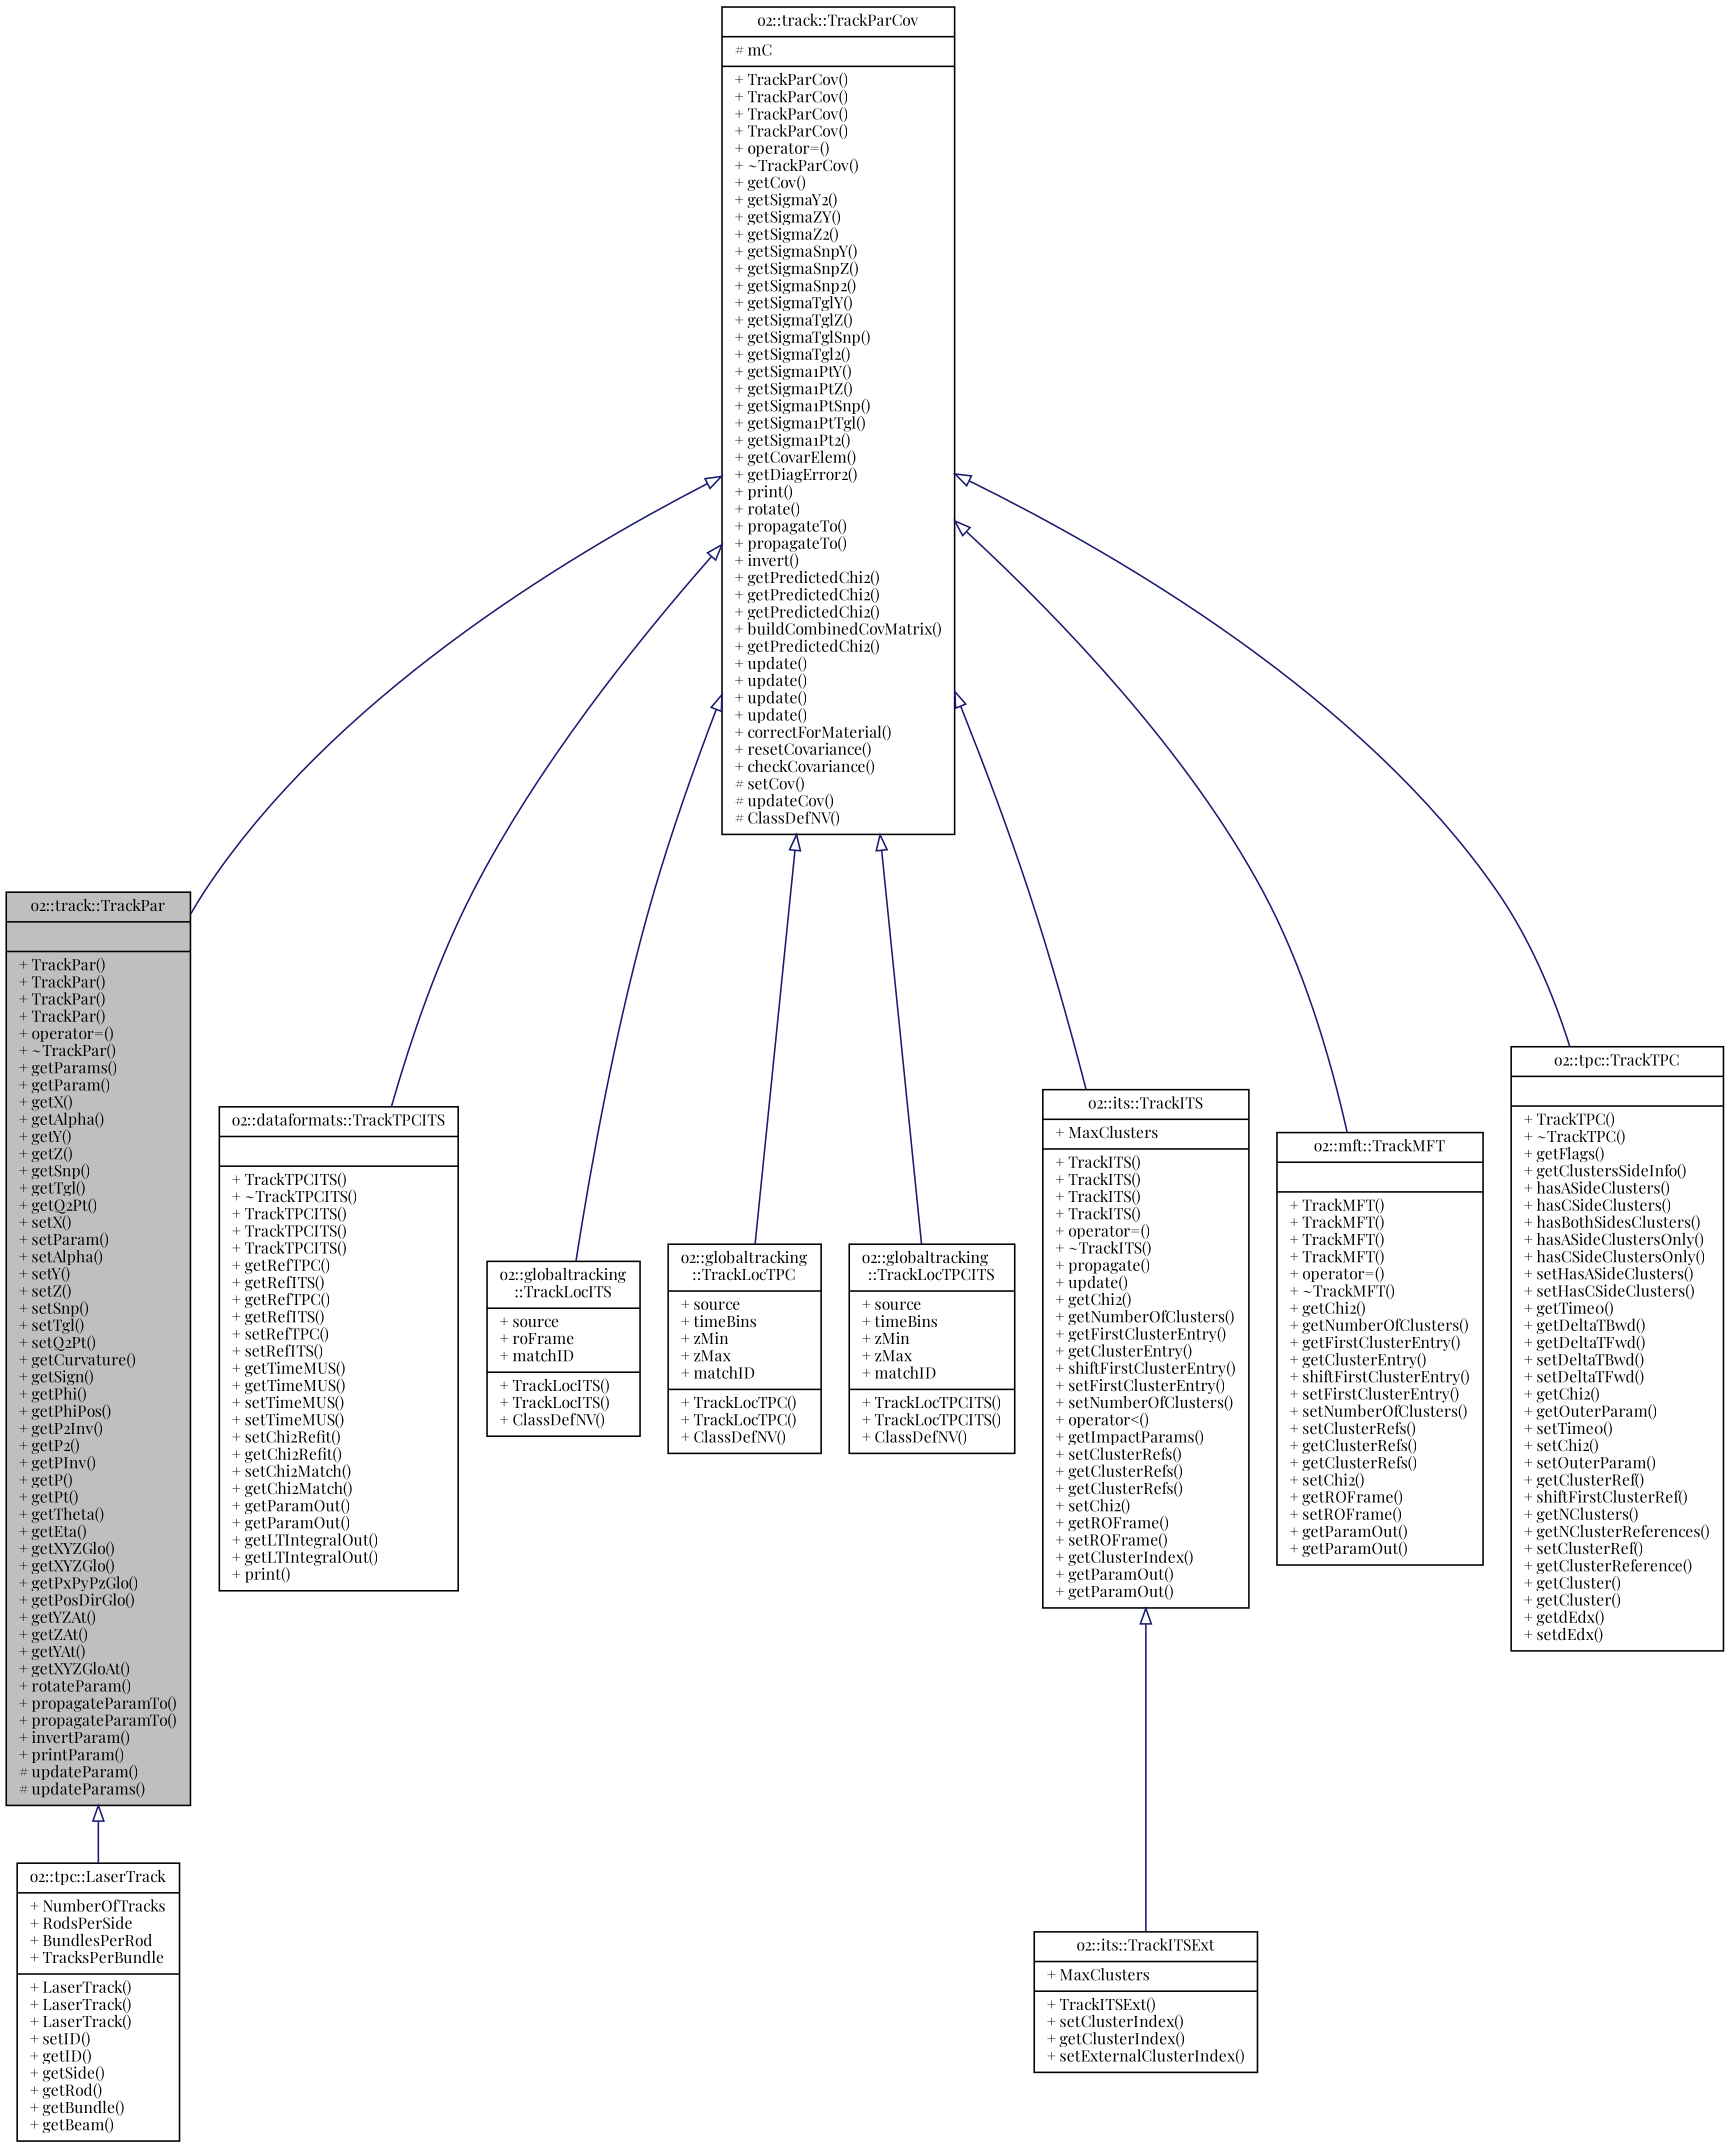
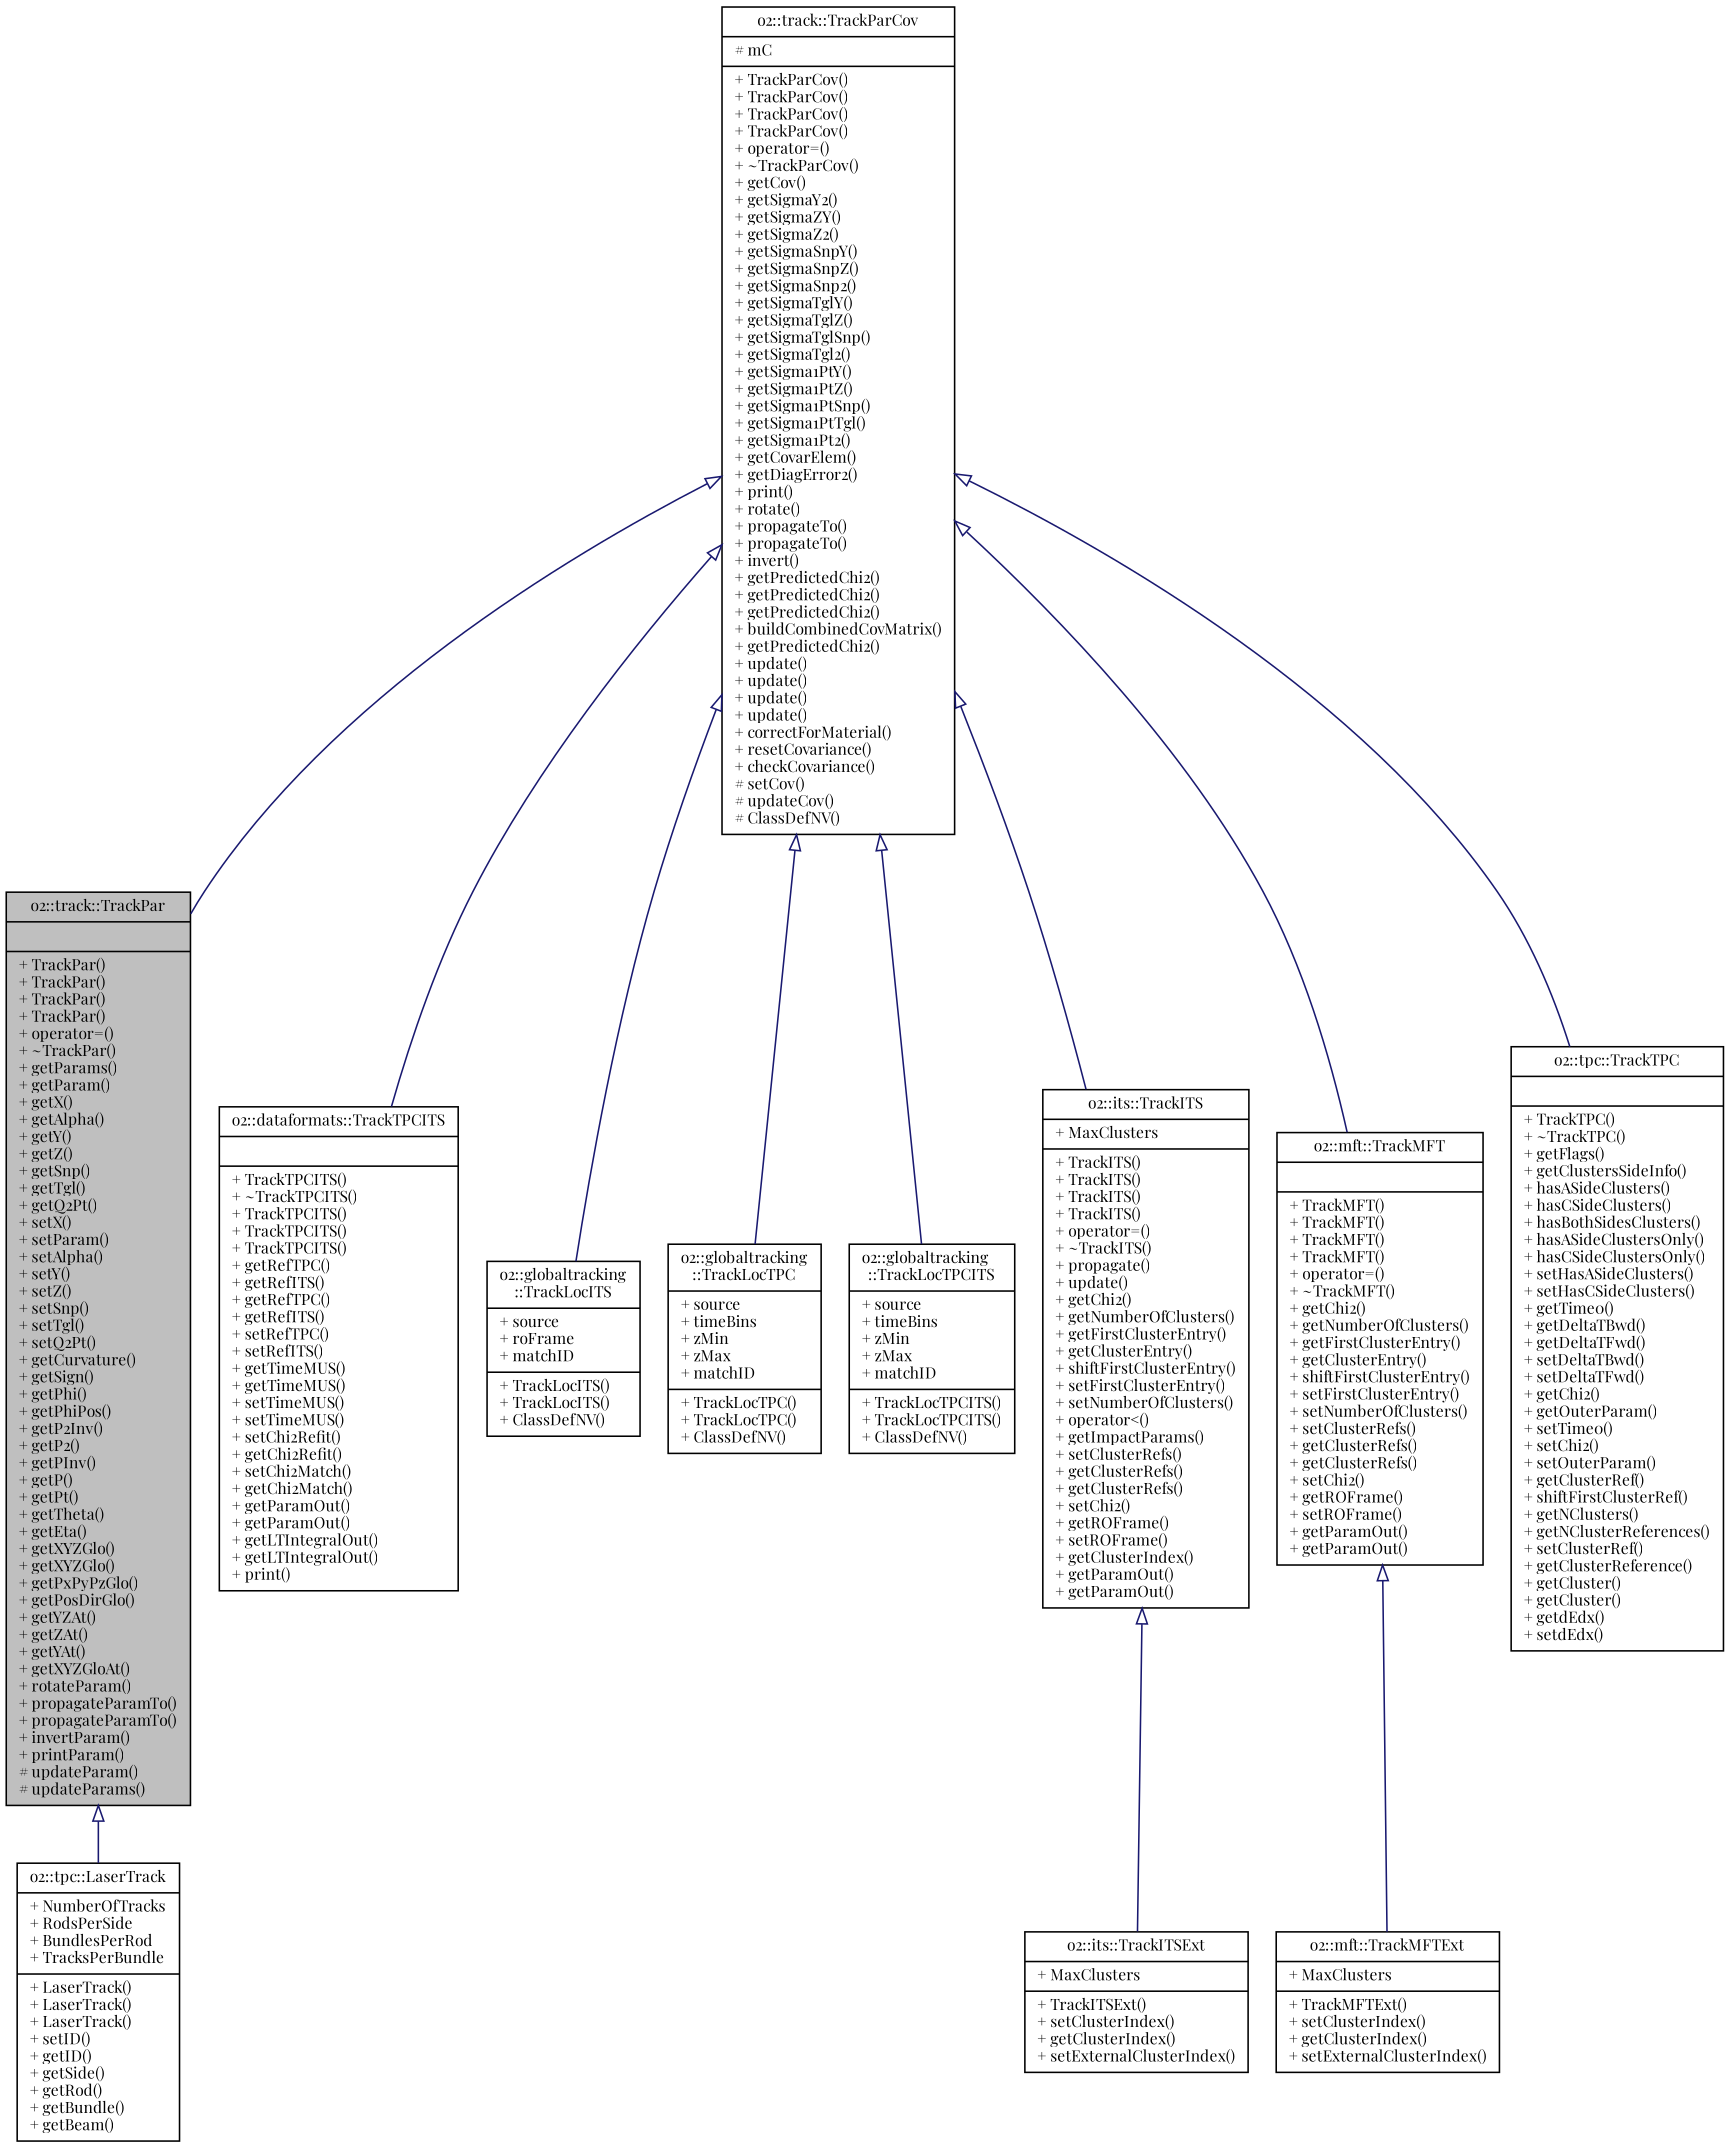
node "o2::mft::TrackMFTExt": added
